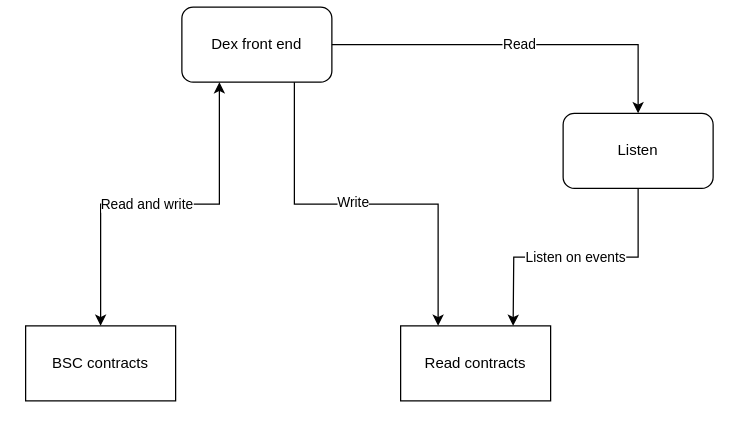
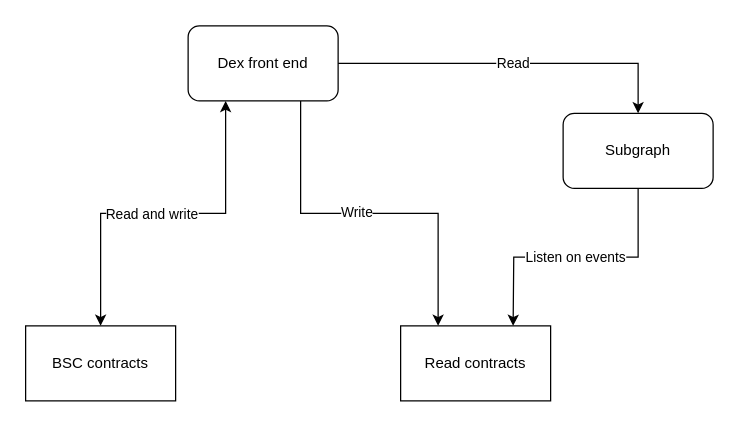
node "Dex front end": moved (257, 44) -> (263, 63)
node "Listen": label "Listen" -> "Subgraph"
